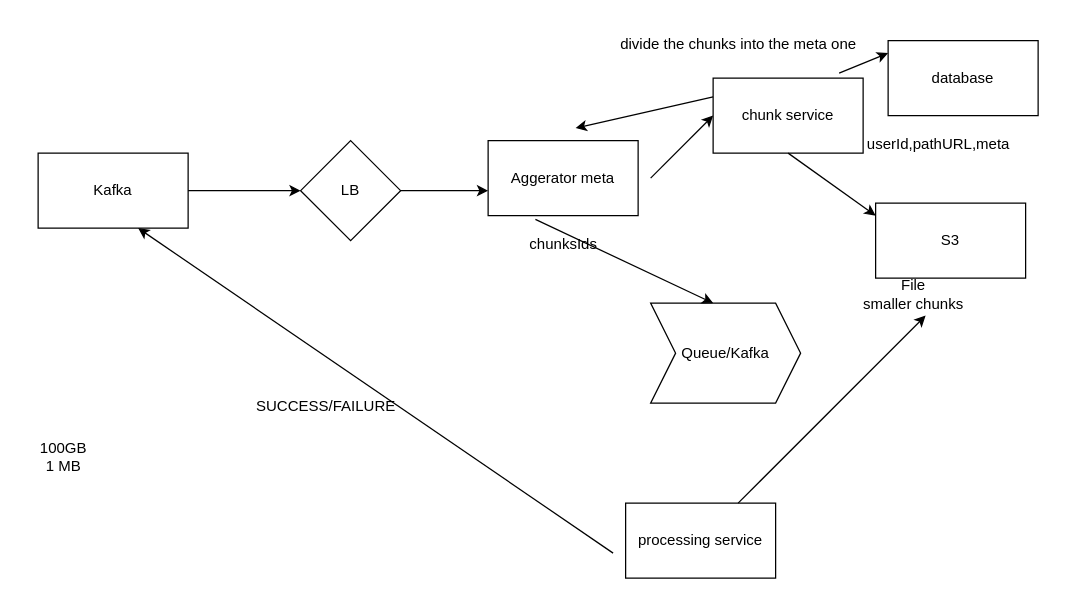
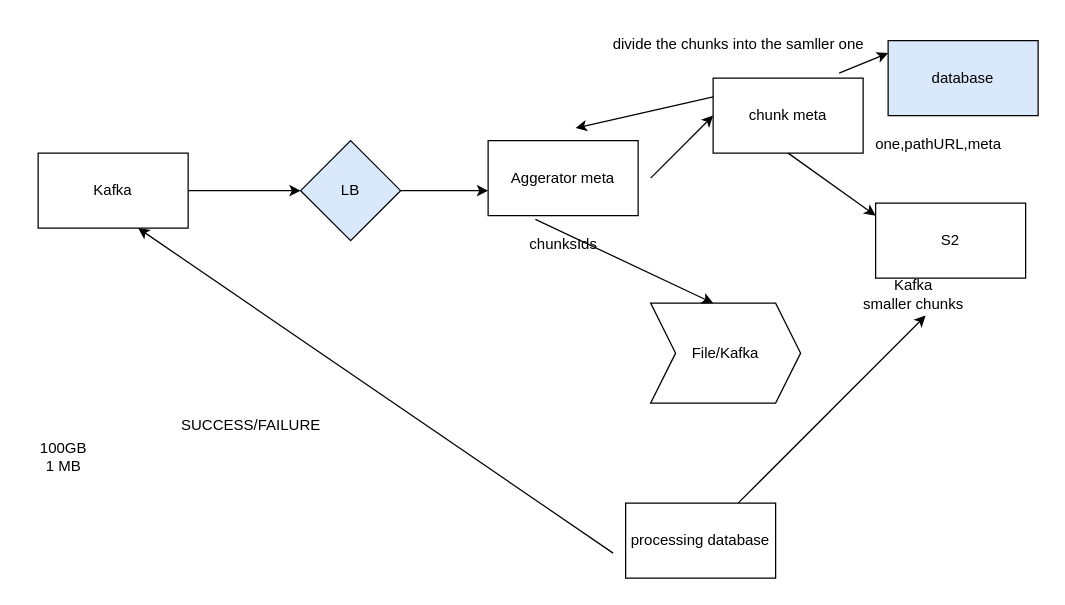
node "divide the chunks into the meta one": label "divide the chunks into the meta one" -> "divide the chunks into the samller one"
node "database": fillcolor #ffffff -> #dae8fc
node "chunk service": label "chunk service" -> "chunk meta"
node "userId,pathURL,meta": label "userId,pathURL,meta" -> "one,pathURL,meta"
node "LB": fillcolor #ffffff -> #dae8fc
node "S3": label "S3" -> "S2"
node "File smaller chunks": label "File smaller chunks" -> "Kafka smaller chunks"
node "Queue/Kafka": label "Queue/Kafka" -> "File/Kafka"
node "SUCCESS/FAILURE": moved (326, 407) -> (251, 426)
node "processing service": label "processing service" -> "processing database"
